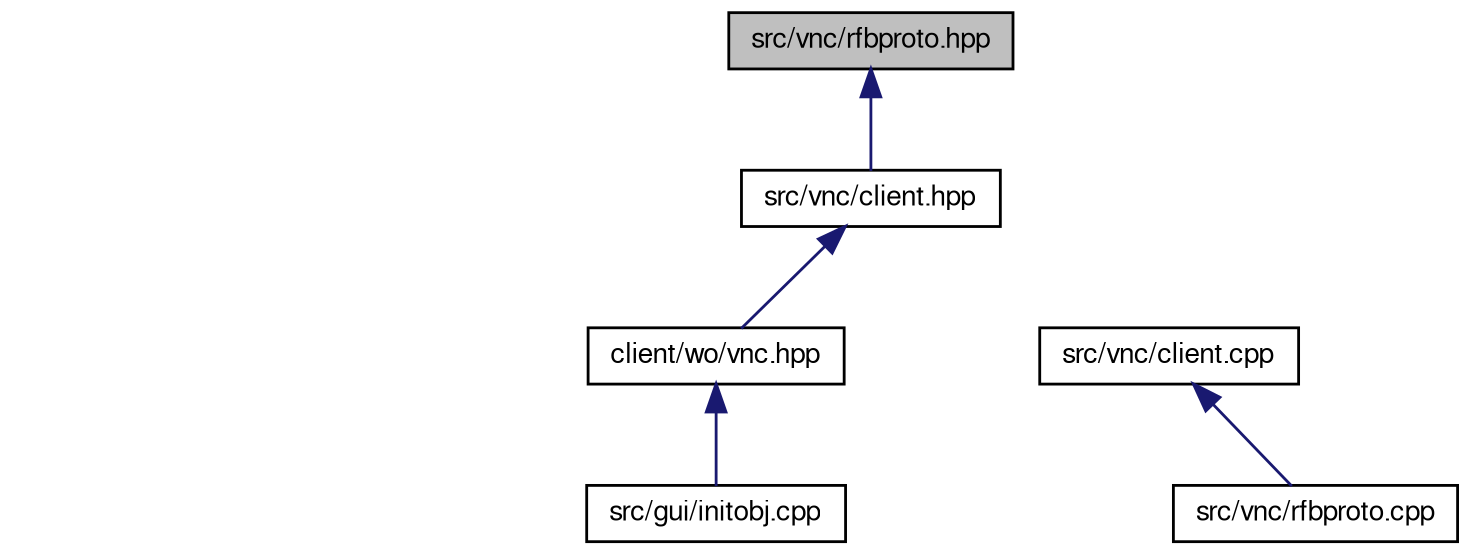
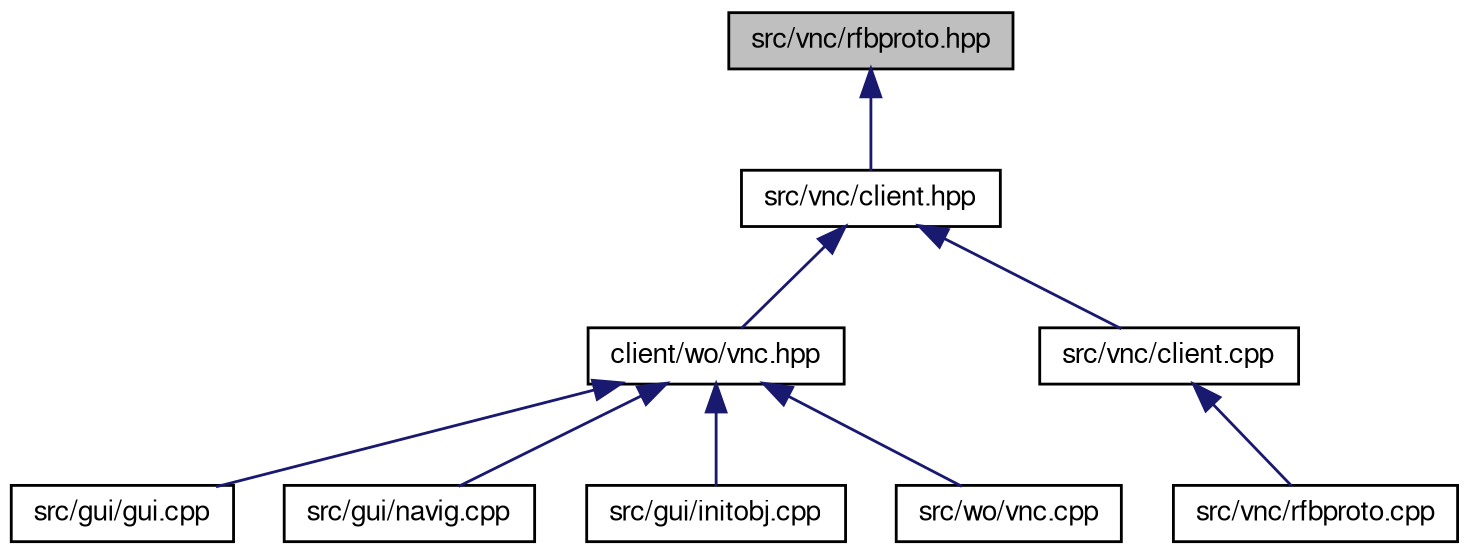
edge "src/vnc/client.cpp" -> "src/vnc/client.hpp": added
node "src/gui/gui.cpp": added
node "src/gui/navig.cpp": added
node "src/wo/vnc.cpp": added
